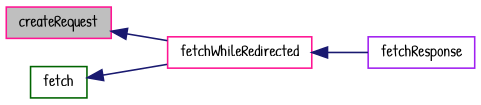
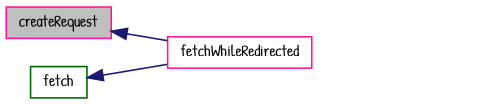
node "fetchResponse": removed
